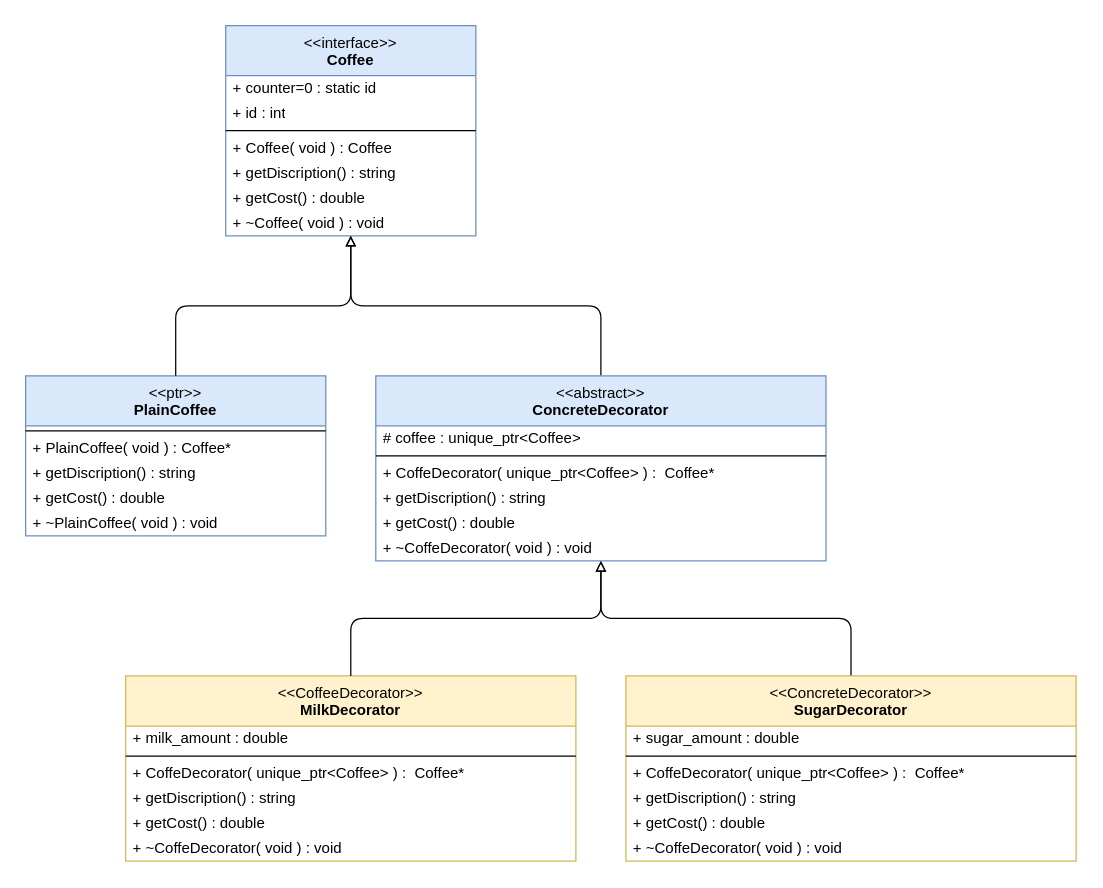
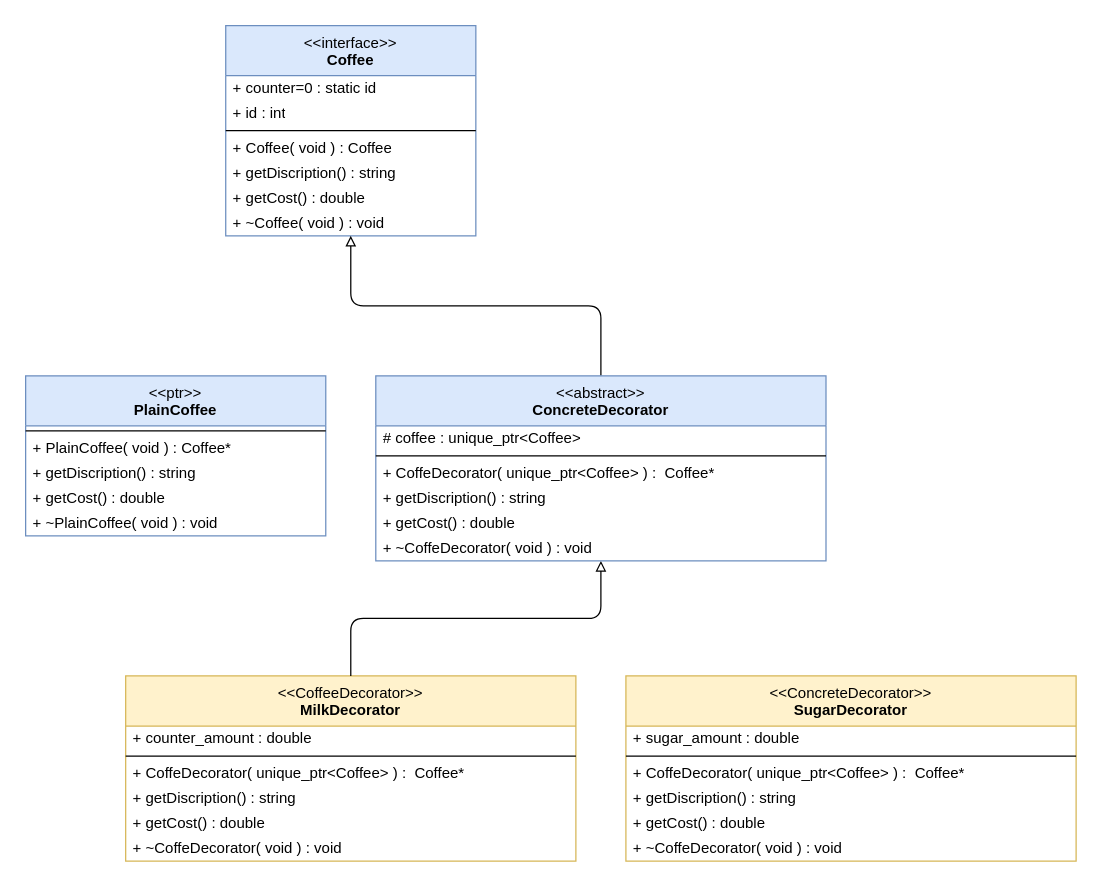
edge "<<ptr>> PlainCoffee" -> "<<interface>> Coffee": removed
edge "<<ConcreteDecorator>> SugarDecorator" -> "<<abstract>> ConcreteDecorator": removed
node "+ milk_amount : double": label "+ milk_amount : double" -> "+ counter_amount : double"
